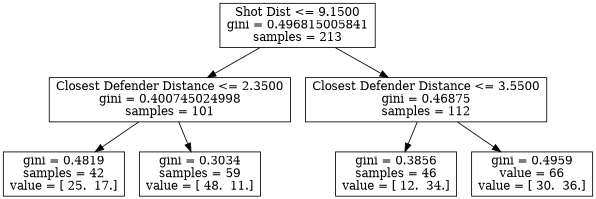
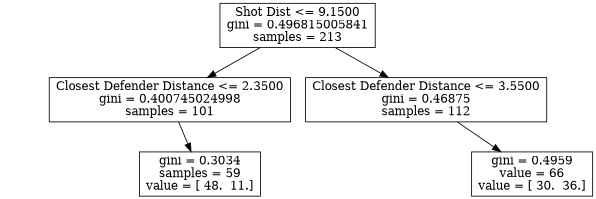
node "gini = 0.4819 samples = 42 value = [ 25.  17.]": removed
node "gini = 0.3856 samples = 46 value = [ 12.  34.]": removed
